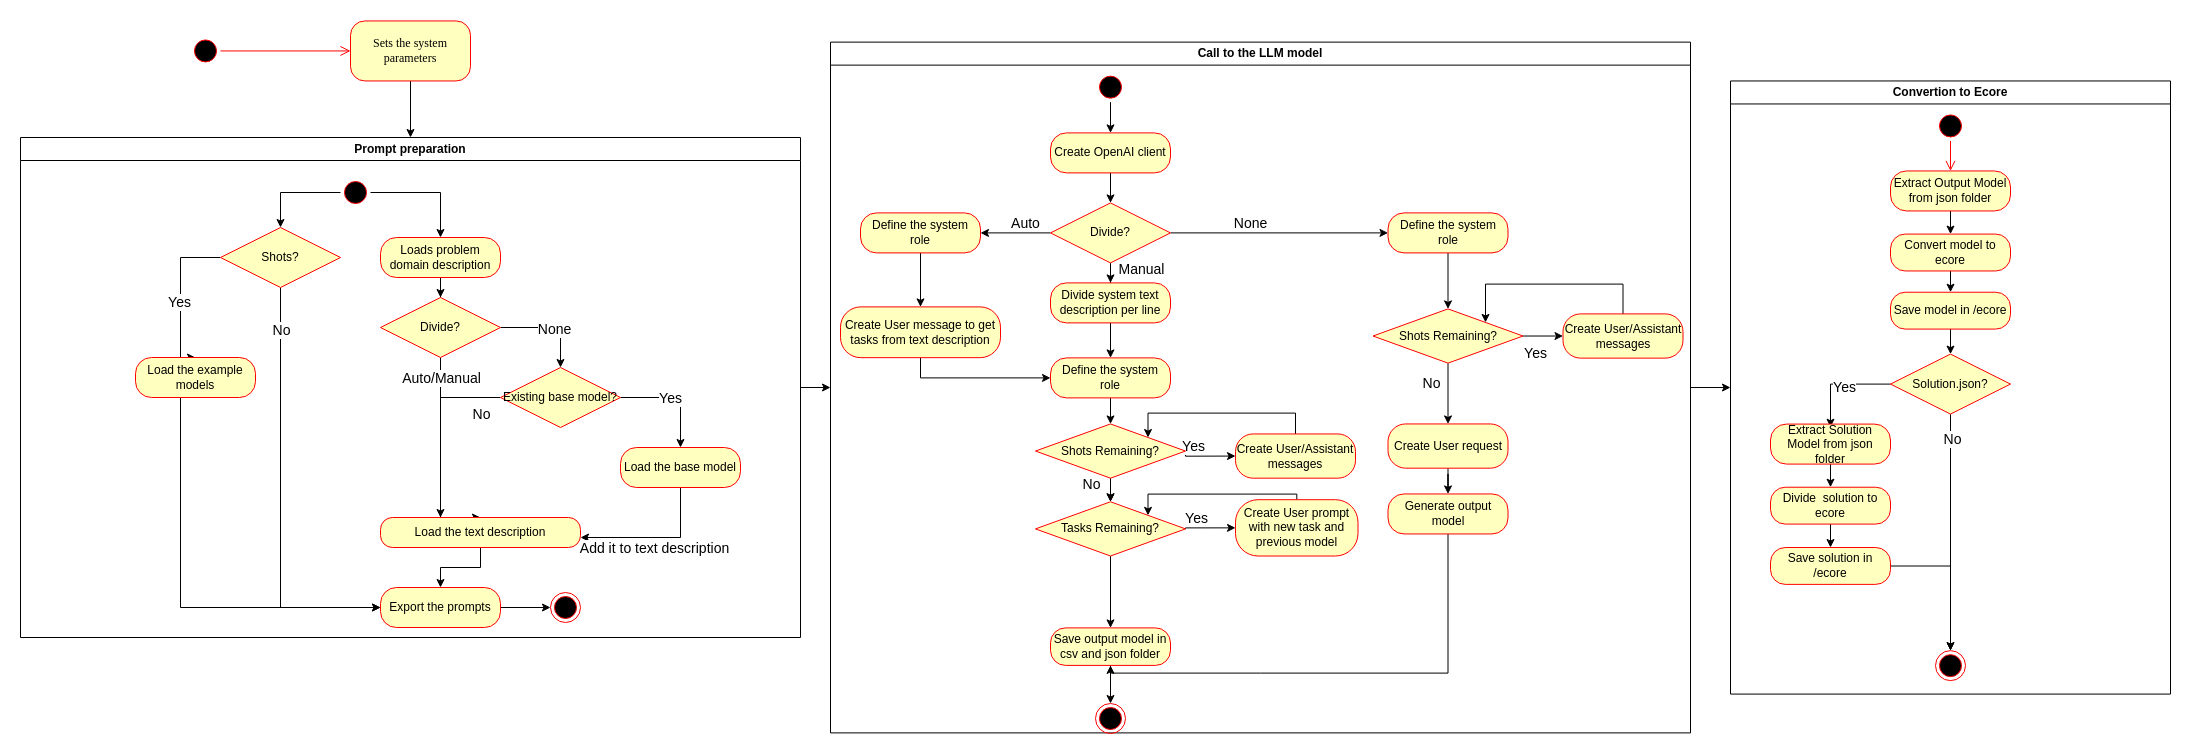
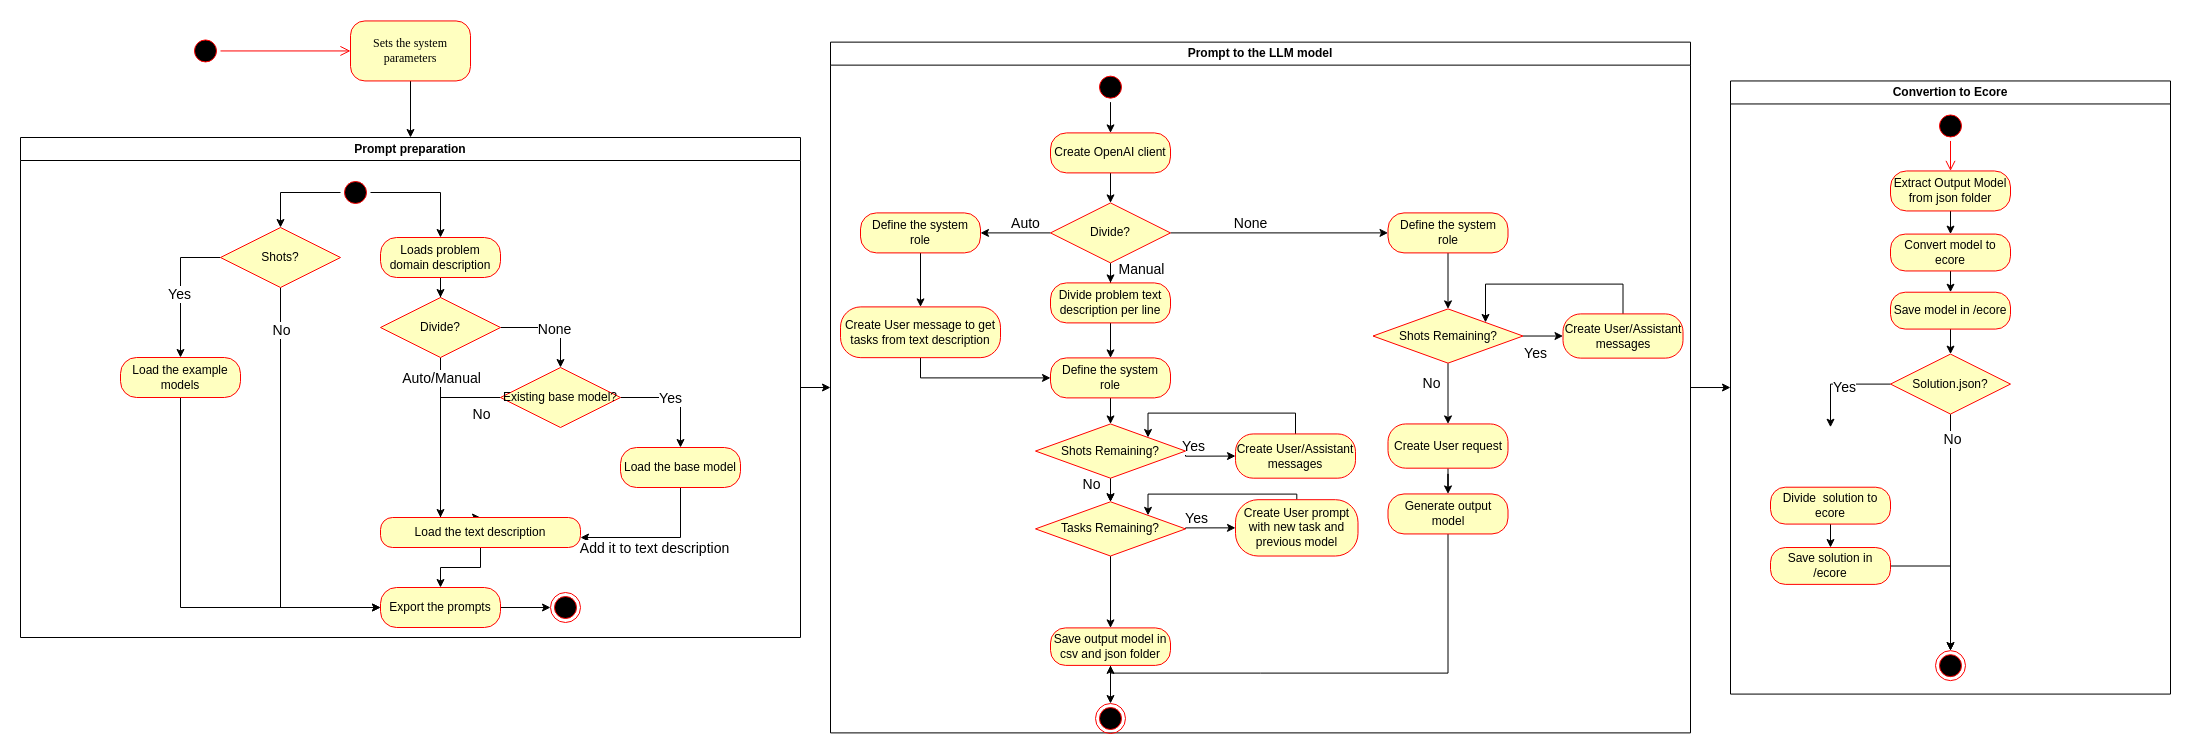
node "Call to the LLM model": label "Call to the LLM model" -> "Prompt to the LLM model"
node "Divide system text description per line": label "Divide system text description per line" -> "Divide problem text description per line"
node "Load the example models": moved (196, 378) -> (181, 378)
node "Extract Solution Model from json folder": removed
edge "Extract Solution Model from json folder" -> "Divide solution to ecore": removed
